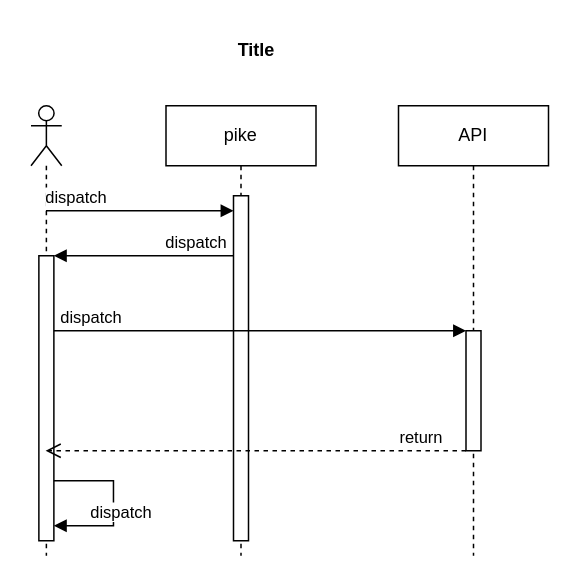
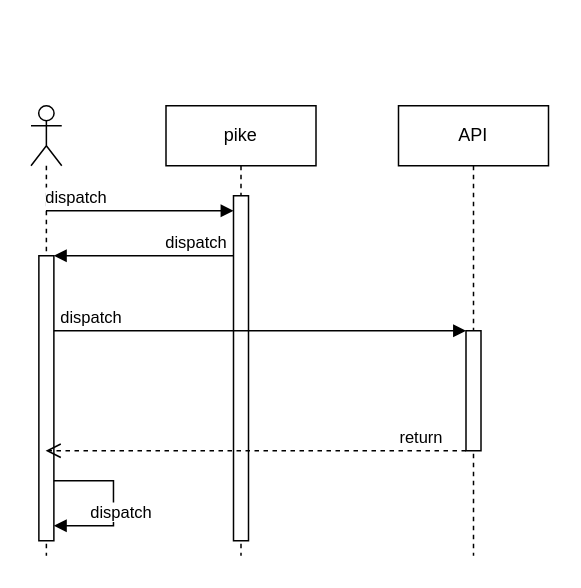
node "Title": removed
